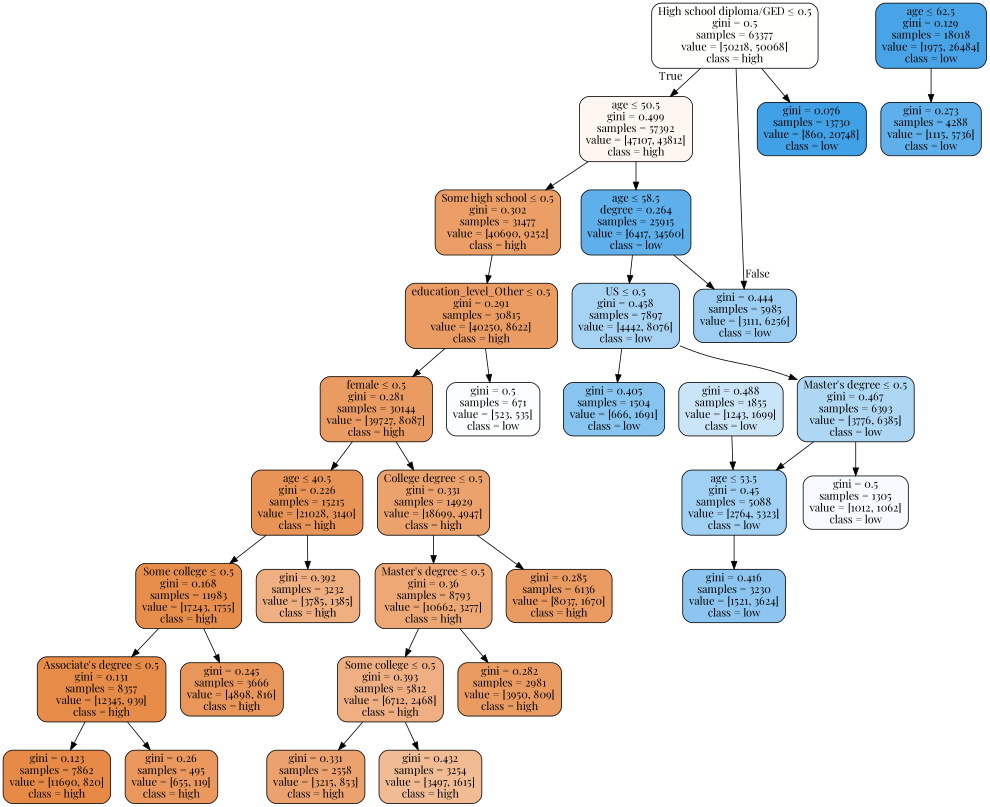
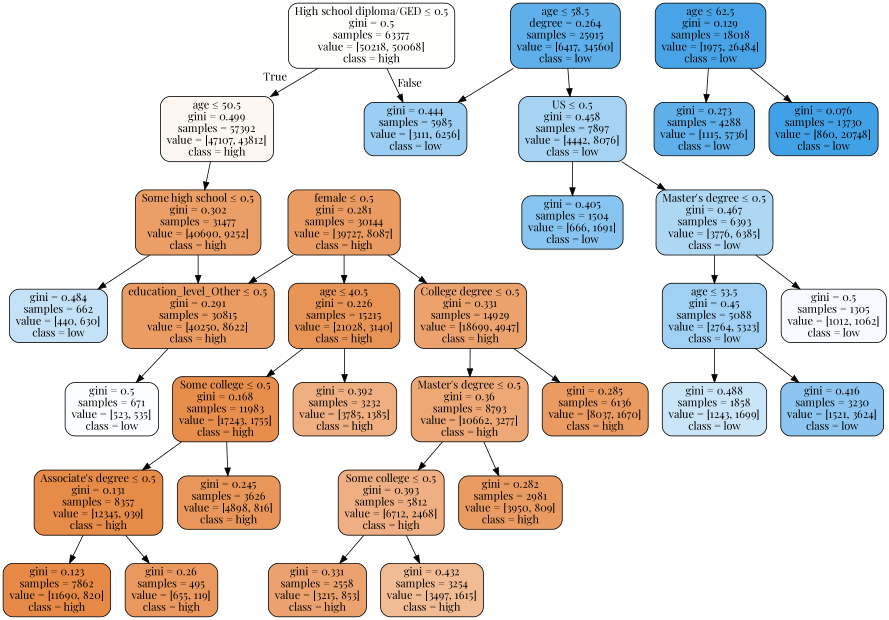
edge "High school diploma/GED ≤ 0.5" -> "gini = 0.076": now "age ≤ 62.5" -> "gini = 0.076"
edge "age ≤ 50.5" -> "age ≤ 58.5": removed
node "gini = 0.484": added
edge "education_level_Other ≤ 0.5" -> "female ≤ 0.5": reversed
node "gini = 0.488": text "samples = 1855" -> "samples = 1858"
edge "gini = 0.488" -> "age ≤ 53.5": reversed
node "gini = 0.245": text "samples = 3666" -> "samples = 3626"
